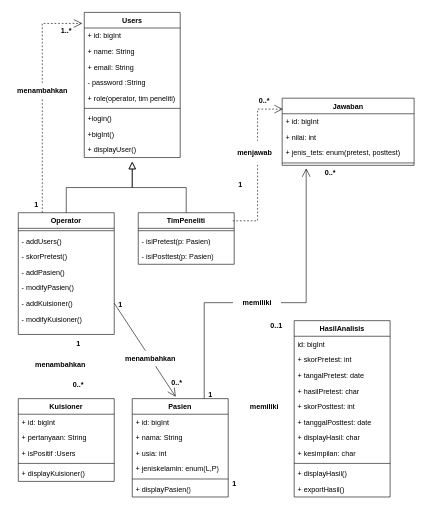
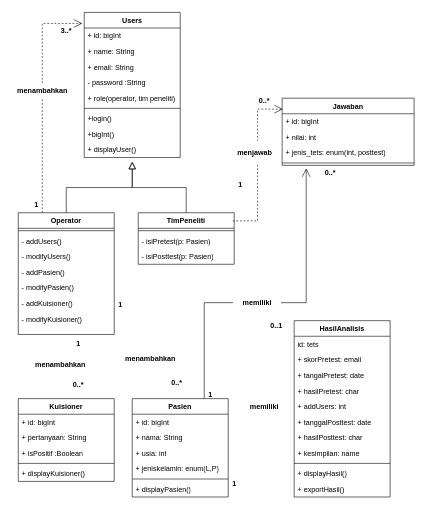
node "1..*": label "1..*" -> "3..*"
node "+ jenis_tets: enum(pretest, posttest)": label "+ jenis_tets: enum(pretest, posttest)" -> "+ jenis_tets: enum(int, posttest)"
node "- skorPretest()": label "- skorPretest()" -> "- modifyUsers()"
edge "- addKuisioner()" -> "Pasien": removed
node "id: bigInt": label "id: bigInt" -> "id: tets"
node "+ skorPretest: int": label "+ skorPretest: int" -> "+ skorPretest: email"
node "+ skorPosttest: int": label "+ skorPosttest: int" -> "+ addUsers: int"
node "+ displayHasil: char": label "+ displayHasil: char" -> "+ hasilPosttest: char"
node "+ isPositif :Users": label "+ isPositif :Users" -> "+ isPositif :Boolean"
node "+ kesimpilan: char": label "+ kesimpilan: char" -> "+ kesimpilan: name"
